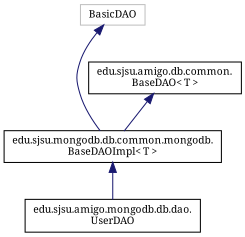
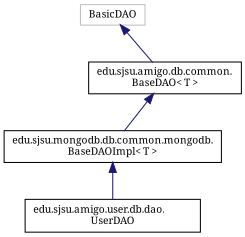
edge "edu.sjsu.mongodb.db.common.mongodb. BaseDAOImpl< T >" -> "BasicDAO": now "edu.sjsu.amigo.db.common. BaseDAO< T >" -> "BasicDAO"
node "edu.sjsu.amigo.mongodb.db.dao. UserDAO": label "edu.sjsu.amigo.mongodb.db.dao. UserDAO" -> "edu.sjsu.amigo.user.db.dao. UserDAO"
